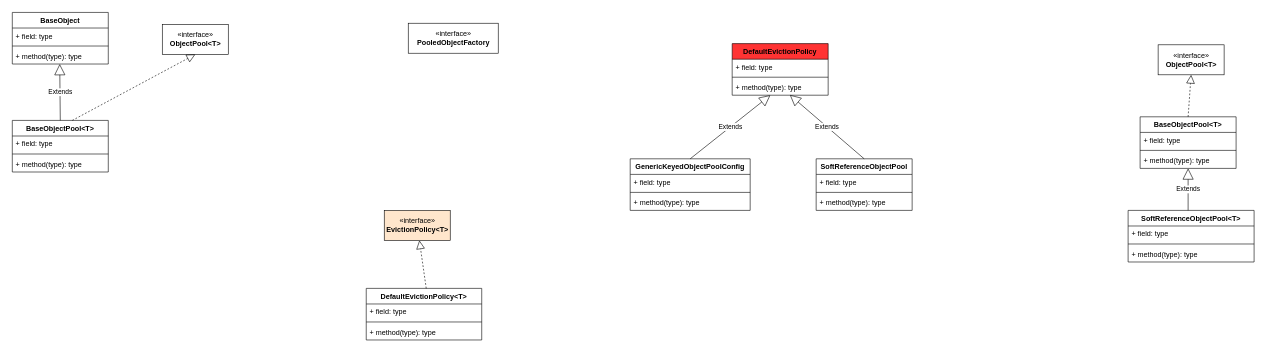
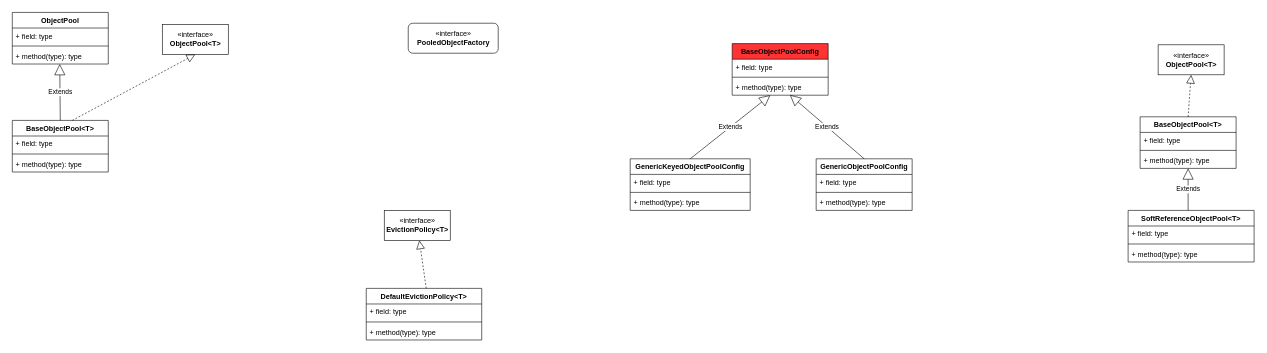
node "BaseObject": label "BaseObject" -> "ObjectPool"
node "«interface» PooledObjectFactory": shape rectangle -> rounded rectangle
node "DefaultEvictionPolicy": label "DefaultEvictionPolicy" -> "BaseObjectPoolConfig"
node "SoftReferenceObjectPool": label "SoftReferenceObjectPool" -> "GenericObjectPoolConfig"
node "«interface» EvictionPolicy<T>": fillcolor #ffe6cc -> #ffffff
